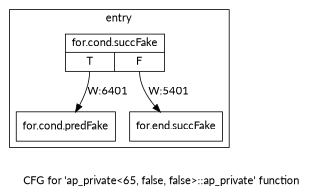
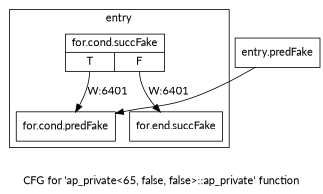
node "entry.predFake": added
edge "for.cond.succFake" -> "for.end.succFake": label "W:5401" -> "W:6401"
